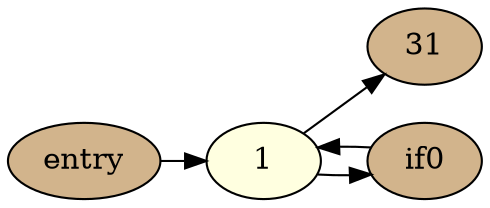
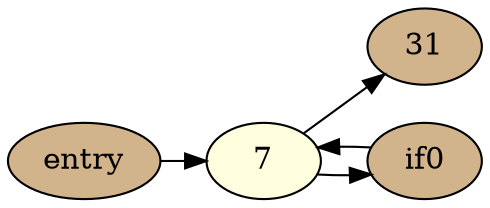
node "1": label "1" -> "7"
